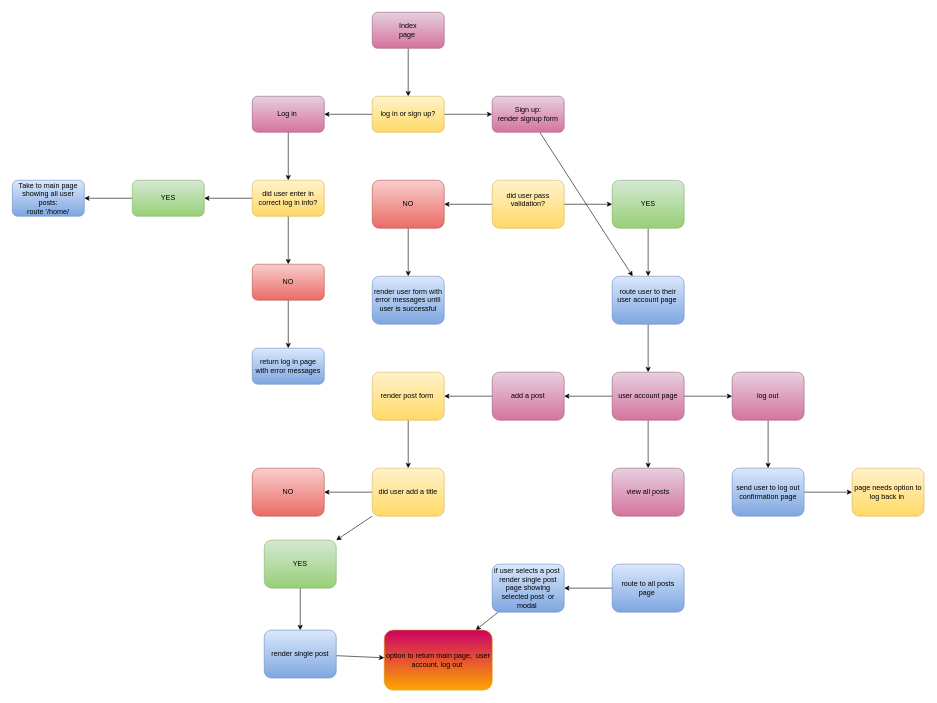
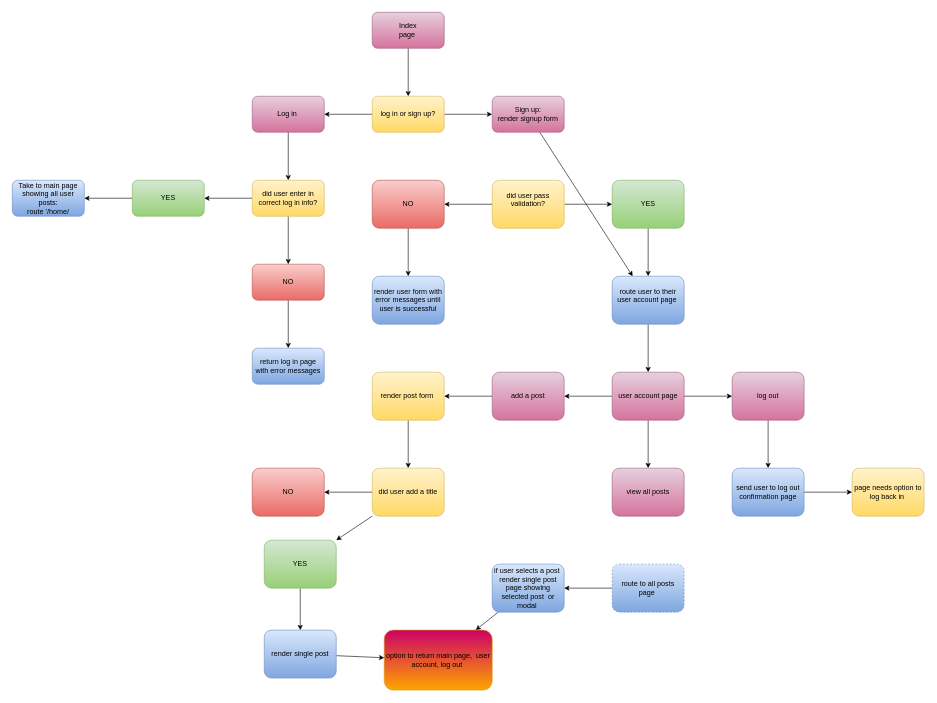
node "route to all posts page": style solid -> dashed
